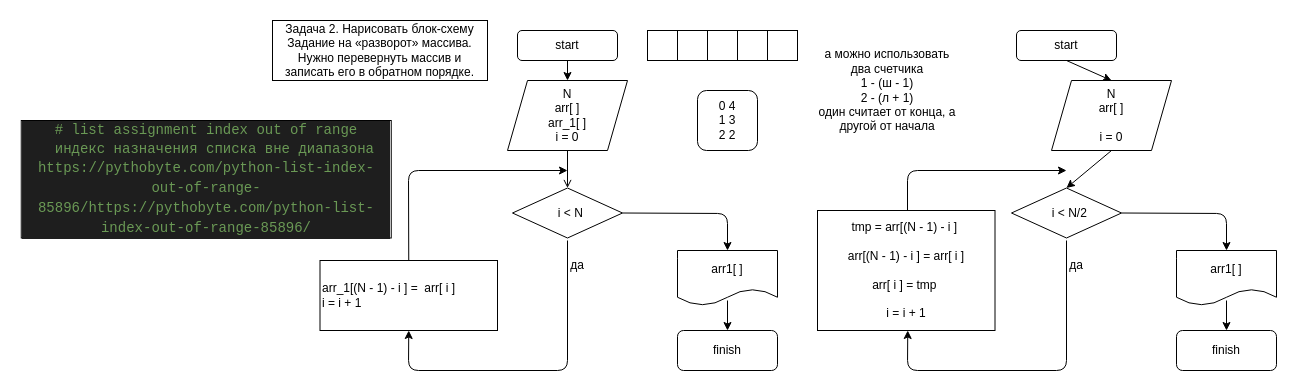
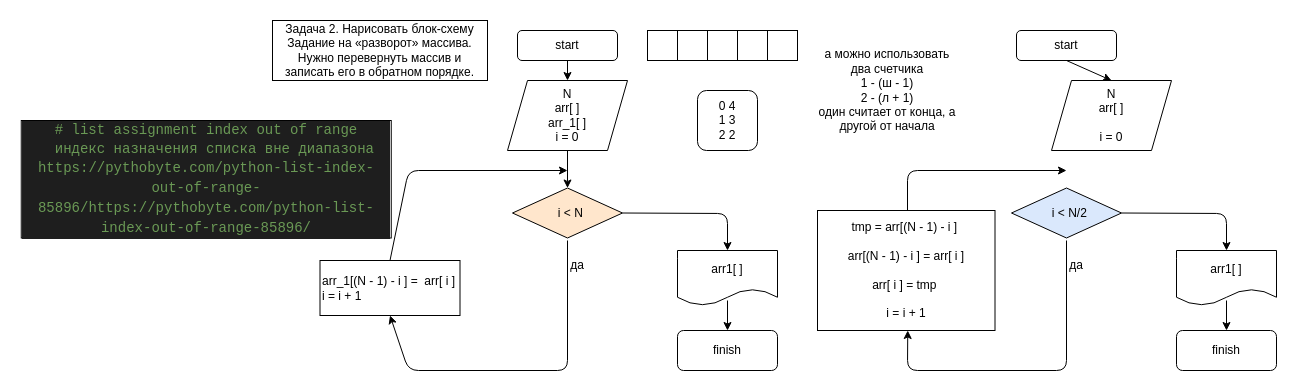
edge "N arr[ ] i = 0" -> "i < N/2": removed
edge "N arr[ ] arr_1[ ] i = 0" -> "i < N": arrowhead open -> classic
node "i < N": fillcolor #ffffff -> #ffe6cc
node "i < N/2": fillcolor #ffffff -> #dae8fc
node "arr_1[(N - 1) - i ] = arr[ i ] i = i + 1": size 178x70 -> 140x55
